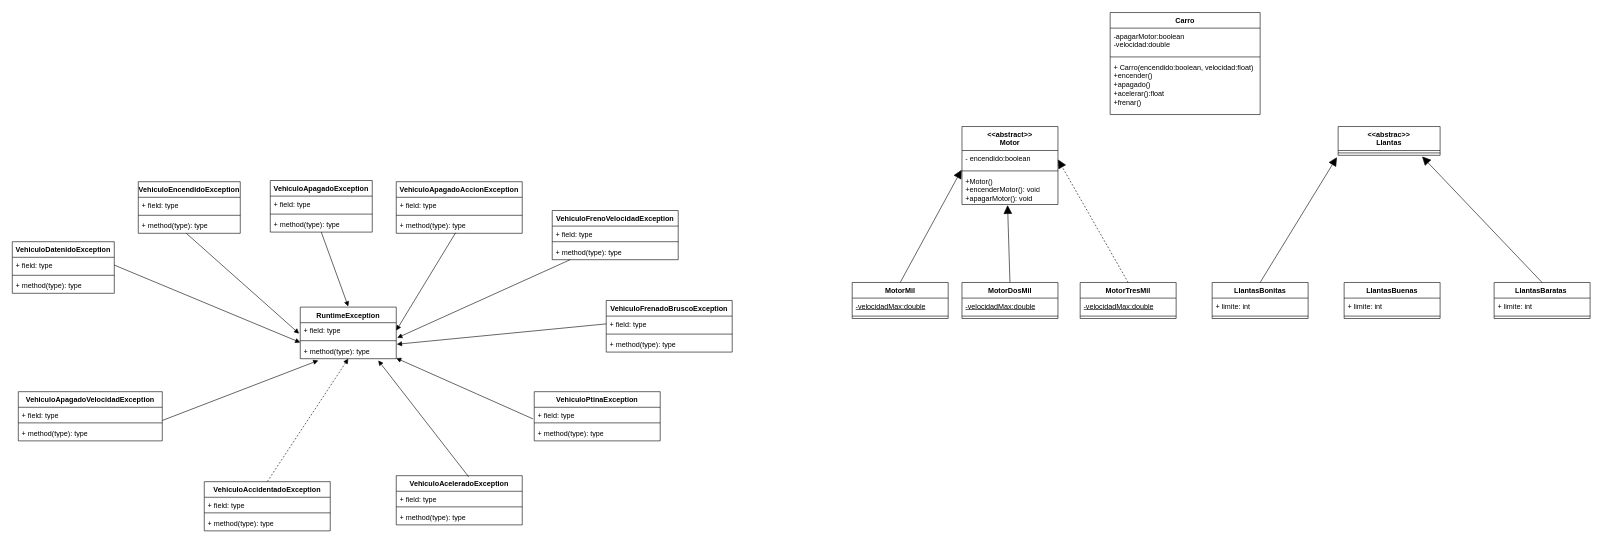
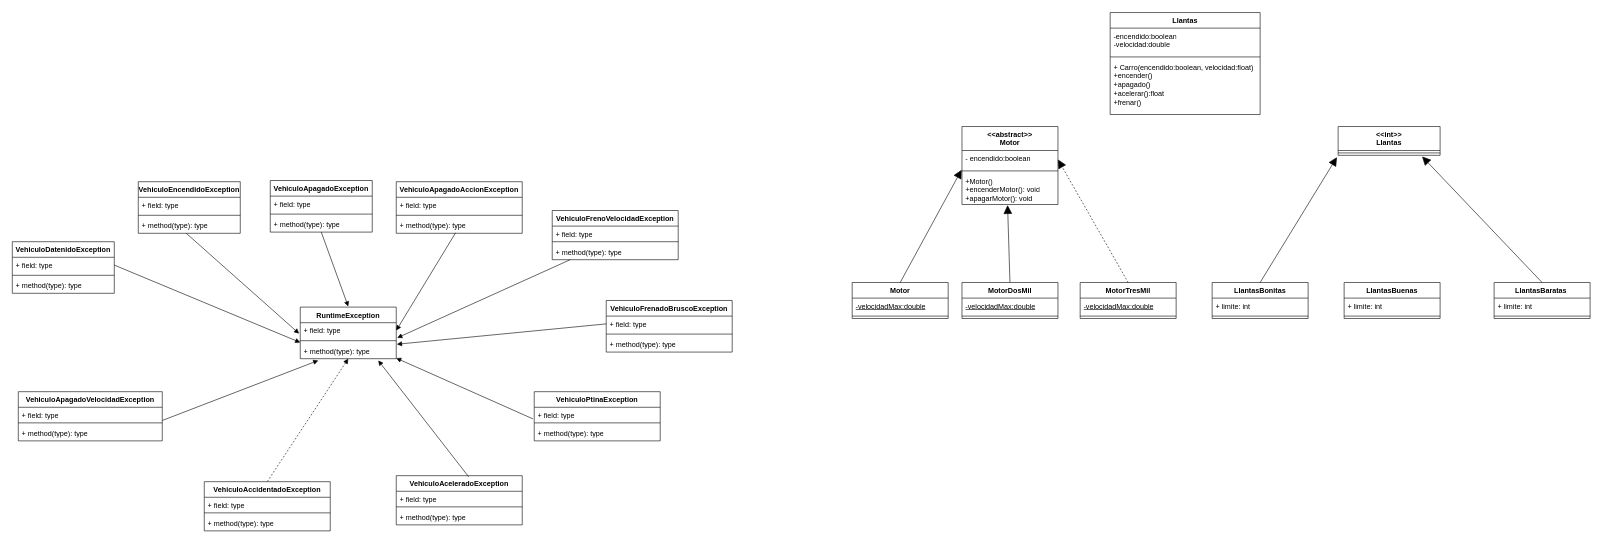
node "Carro": label "Carro" -> "Llantas"
node "-apagarMotor:boolean -velocidad:double": label "-apagarMotor:boolean -velocidad:double" -> "-encendido:boolean -velocidad:double"
node "<<abstrac>> Llantas": label "<<abstrac>> Llantas" -> "<<int>> Llantas"
node "MotorMil": label "MotorMil" -> "Motor"
